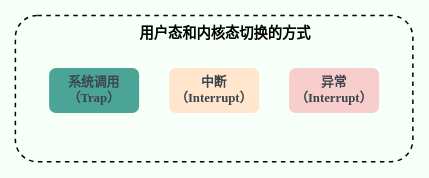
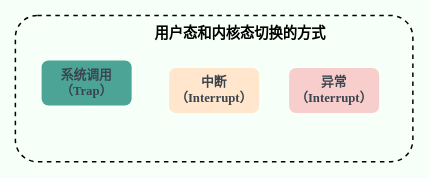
node "用户态和内核态切换的方式": moved (225, 34) -> (240, 34)
node "系统调用（Trap）": moved (94, 90) -> (87, 83)
